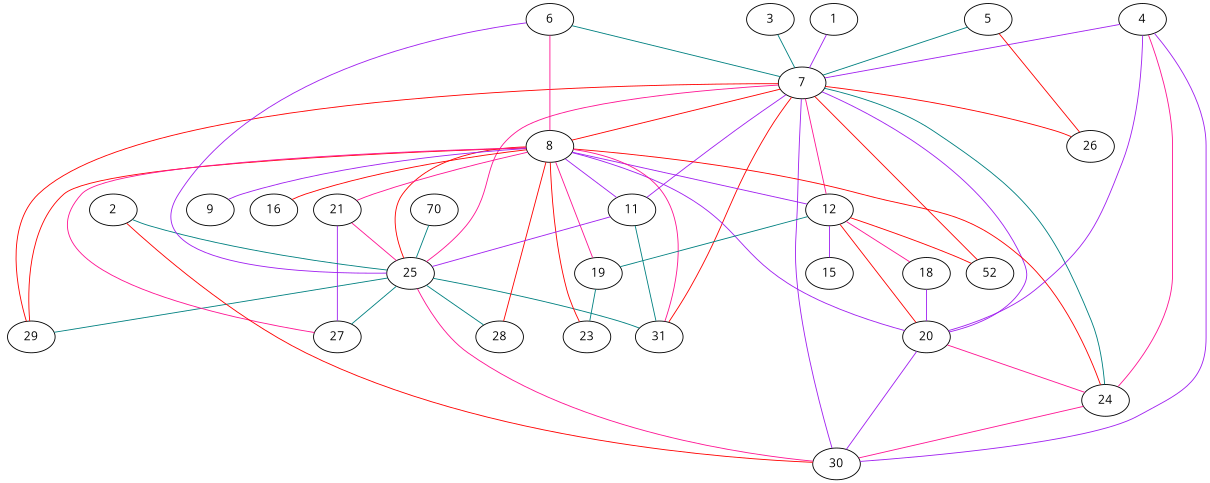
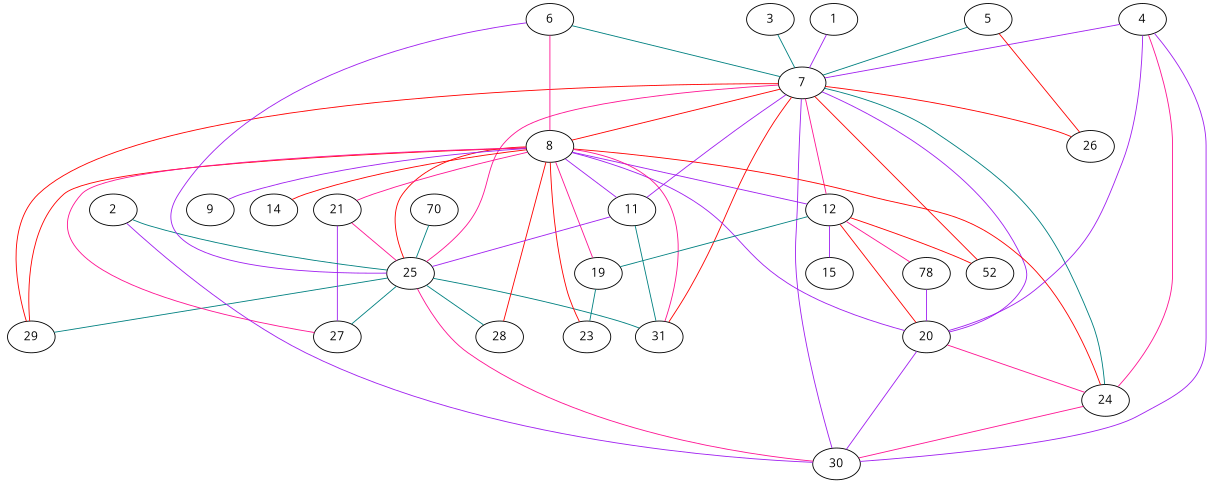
node "16": label "16" -> "14"
node "18": label "18" -> "78"
edge "2" -- "30": color red -> purple
